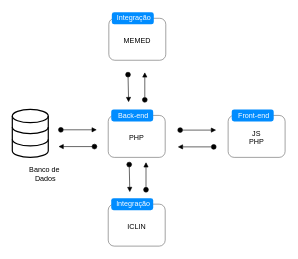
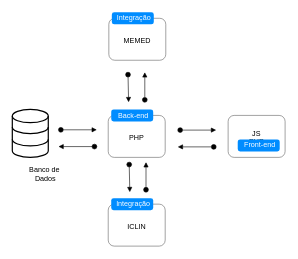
node "Front-end": moved (253, 116) -> (259, 146)
